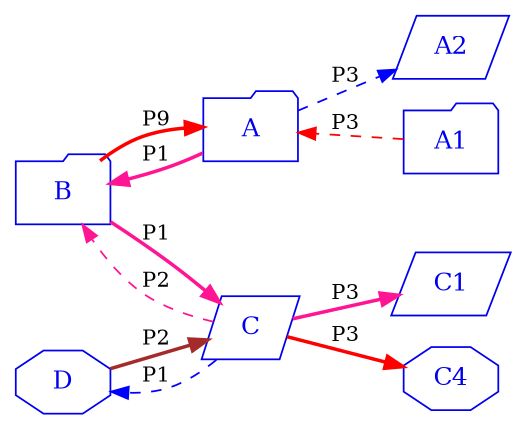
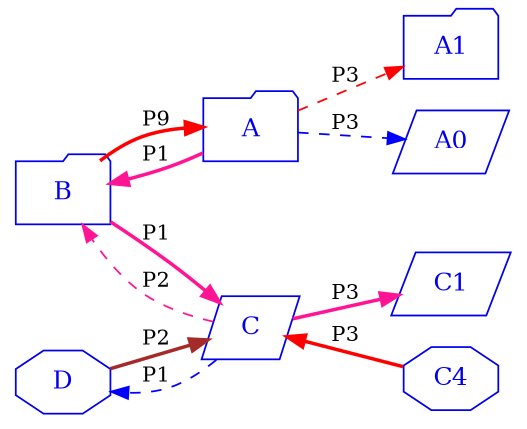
node "A2": label "A2" -> "A0"
edge "A1" -> "A": reversed
edge "C" -> "C4": reversed
